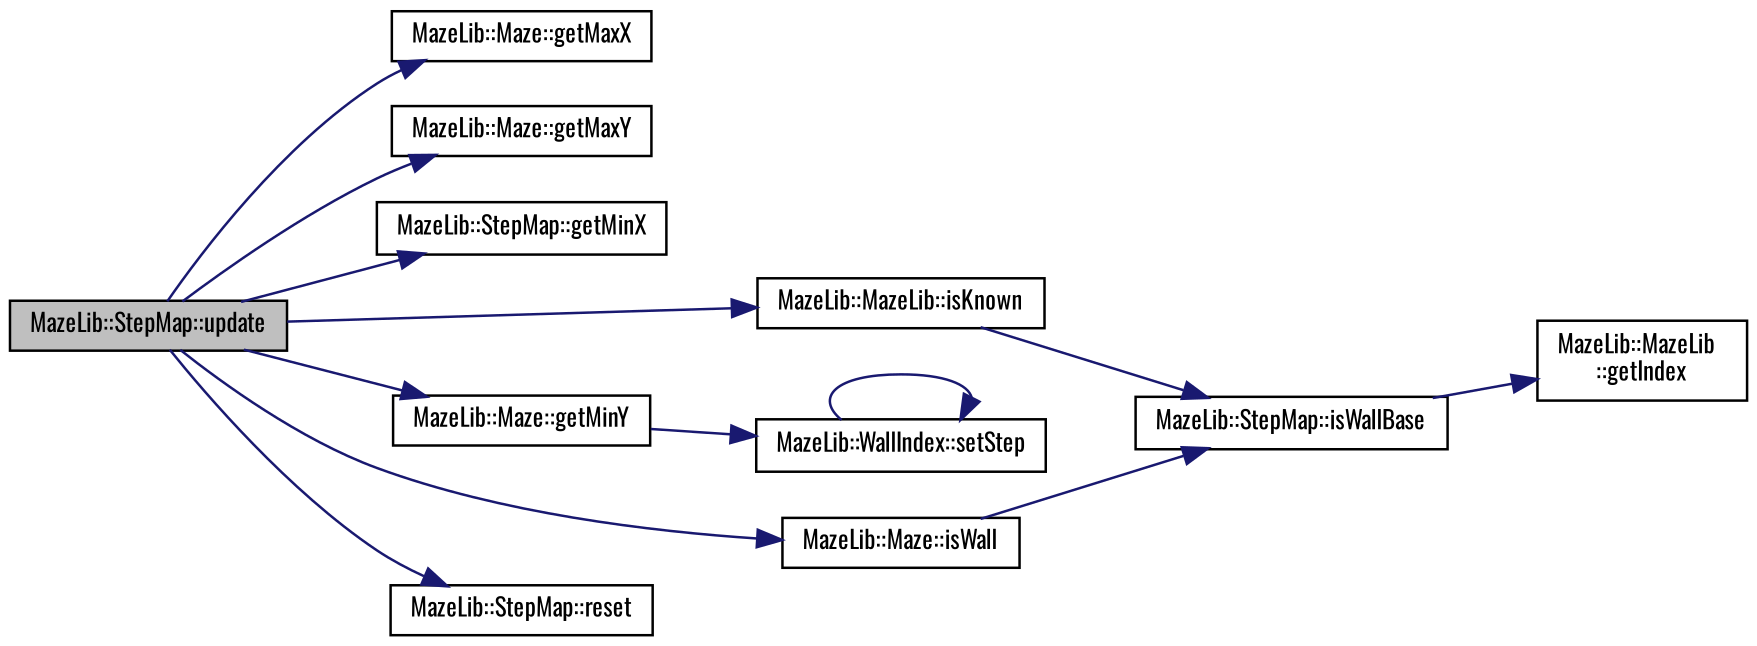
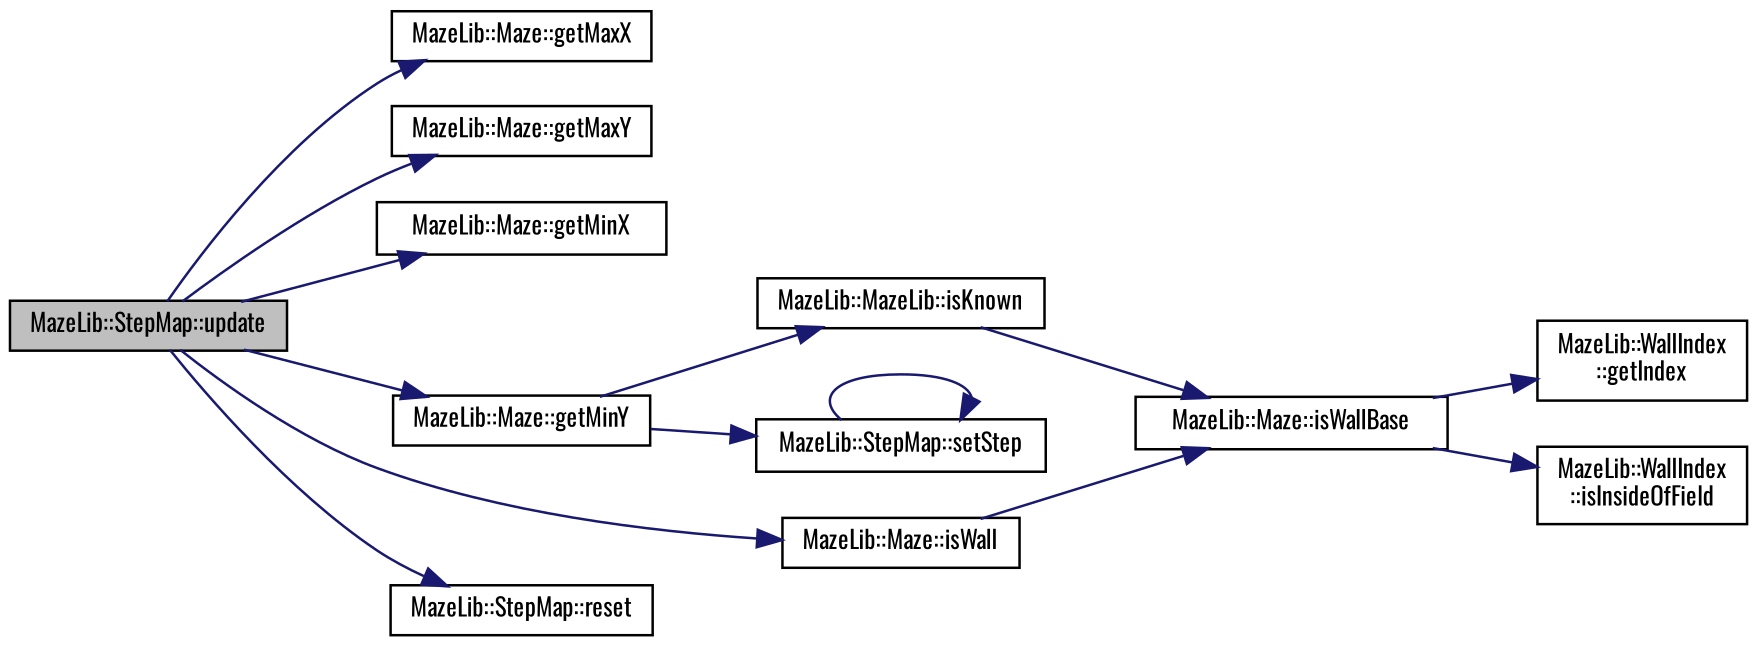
node "MazeLib::StepMap::getMinX": label "MazeLib::StepMap::getMinX" -> "MazeLib::Maze::getMinX"
edge "MazeLib::StepMap::update" -> "MazeLib::MazeLib::isKnown": now "MazeLib::Maze::getMinY" -> "MazeLib::MazeLib::isKnown"
node "MazeLib::MazeLib ::getIndex": label "MazeLib::MazeLib ::getIndex" -> "MazeLib::WallIndex ::getIndex"
node "MazeLib::StepMap::isWallBase": label "MazeLib::StepMap::isWallBase" -> "MazeLib::Maze::isWallBase"
node "MazeLib::WallIndex::setStep": label "MazeLib::WallIndex::setStep" -> "MazeLib::StepMap::setStep"
node "MazeLib::WallIndex ::isInsideOfField": added
